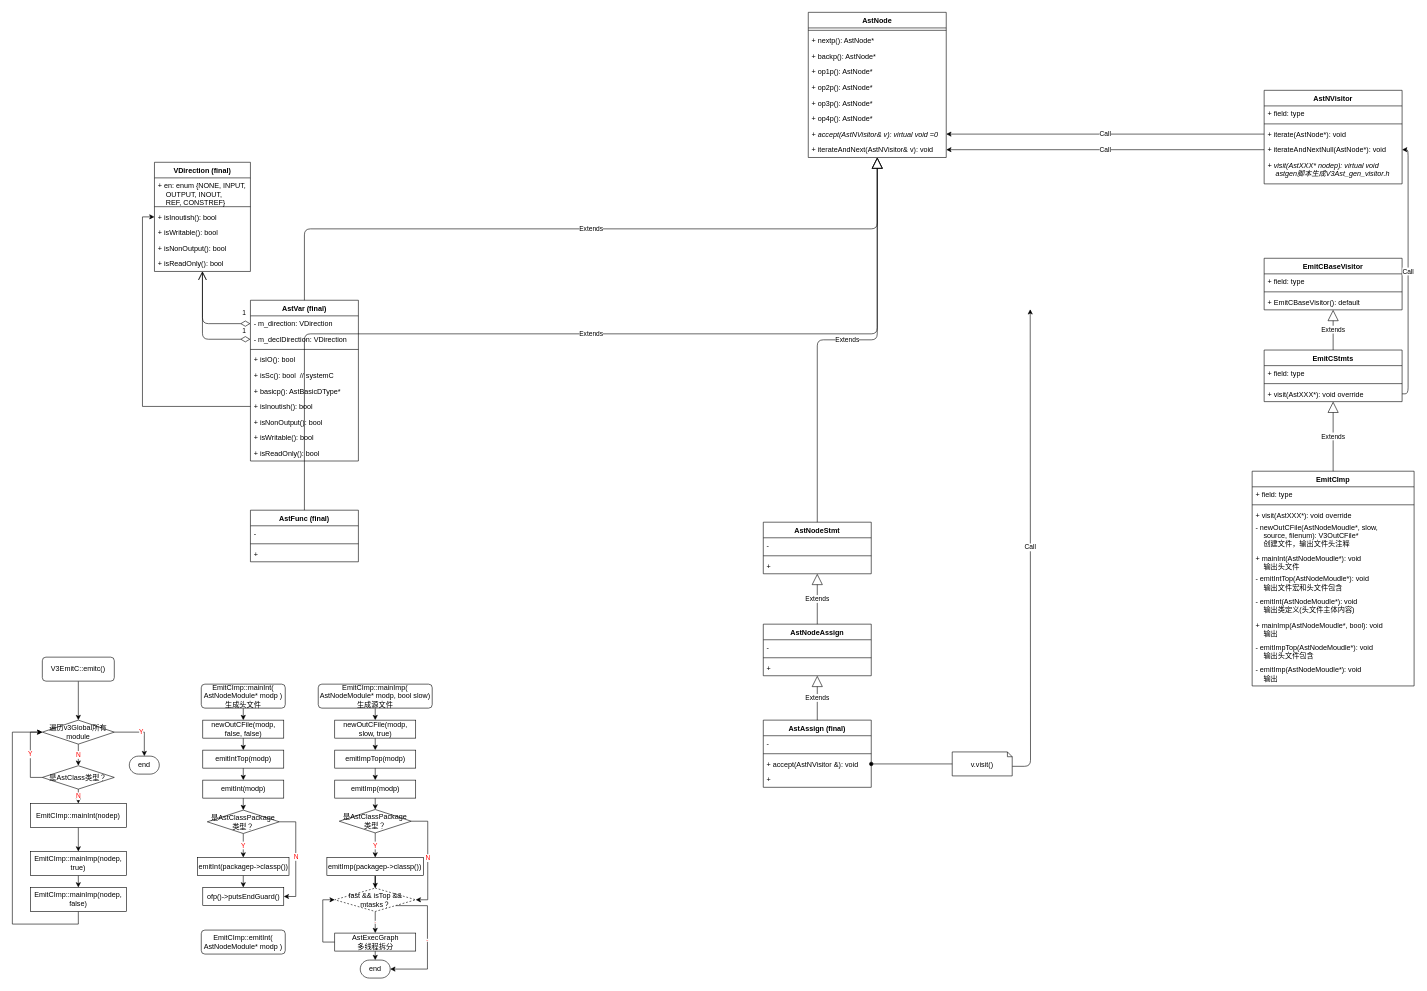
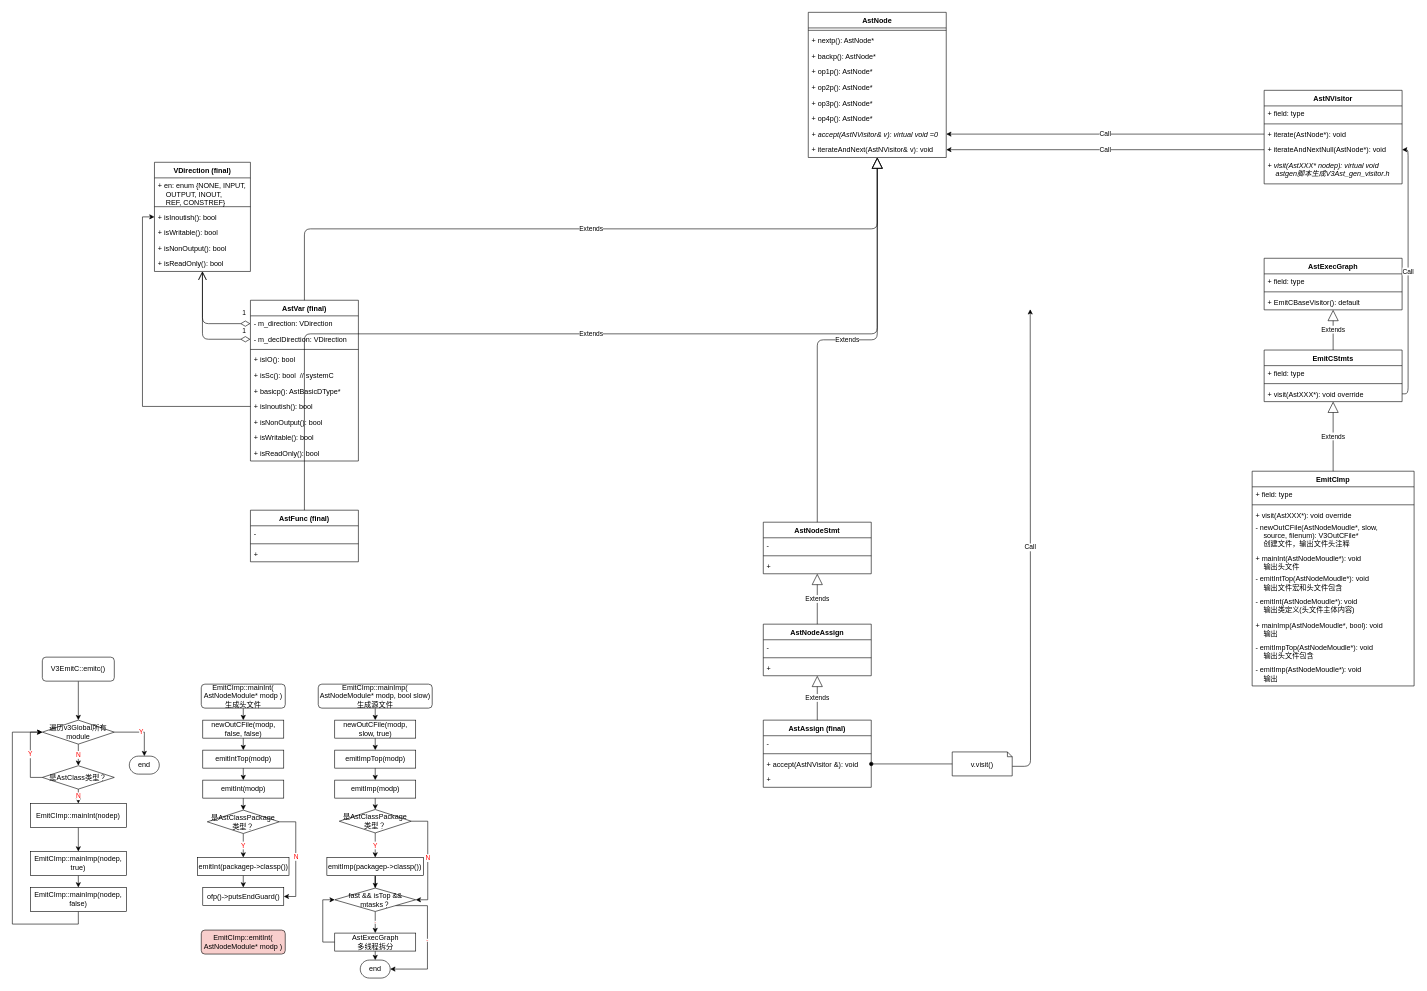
node "EmitCBaseVisitor": label "EmitCBaseVisitor" -> "AstExecGraph"
node "fast && isTop && mtasks？": style dashed -> solid
node "EmitCImp::emitInt( AstNodeModule* modp )": fillcolor #ffffff -> #f8cecc
